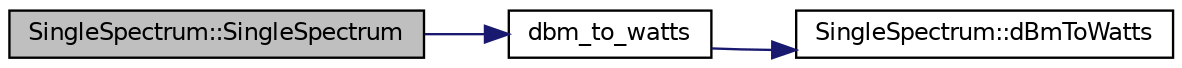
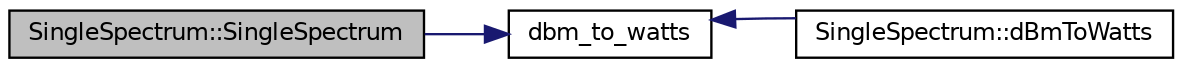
edge "dbm_to_watts" -> "SingleSpectrum::dBmToWatts": reversed
